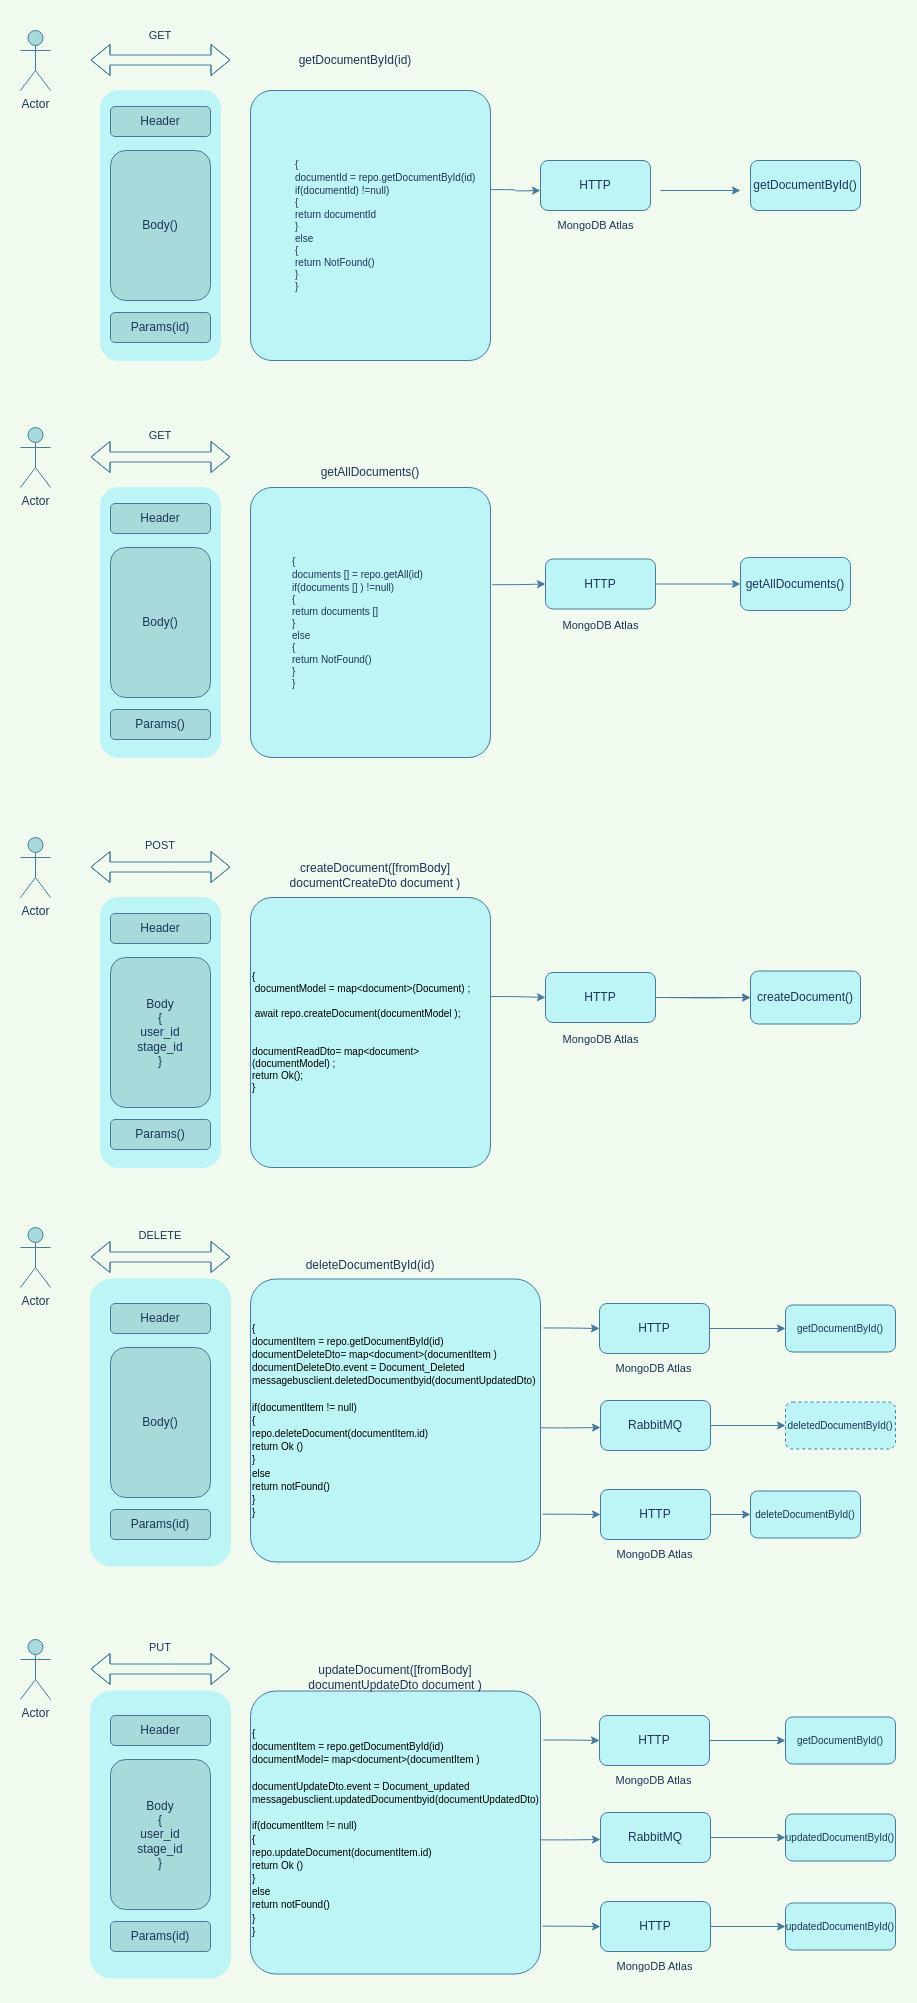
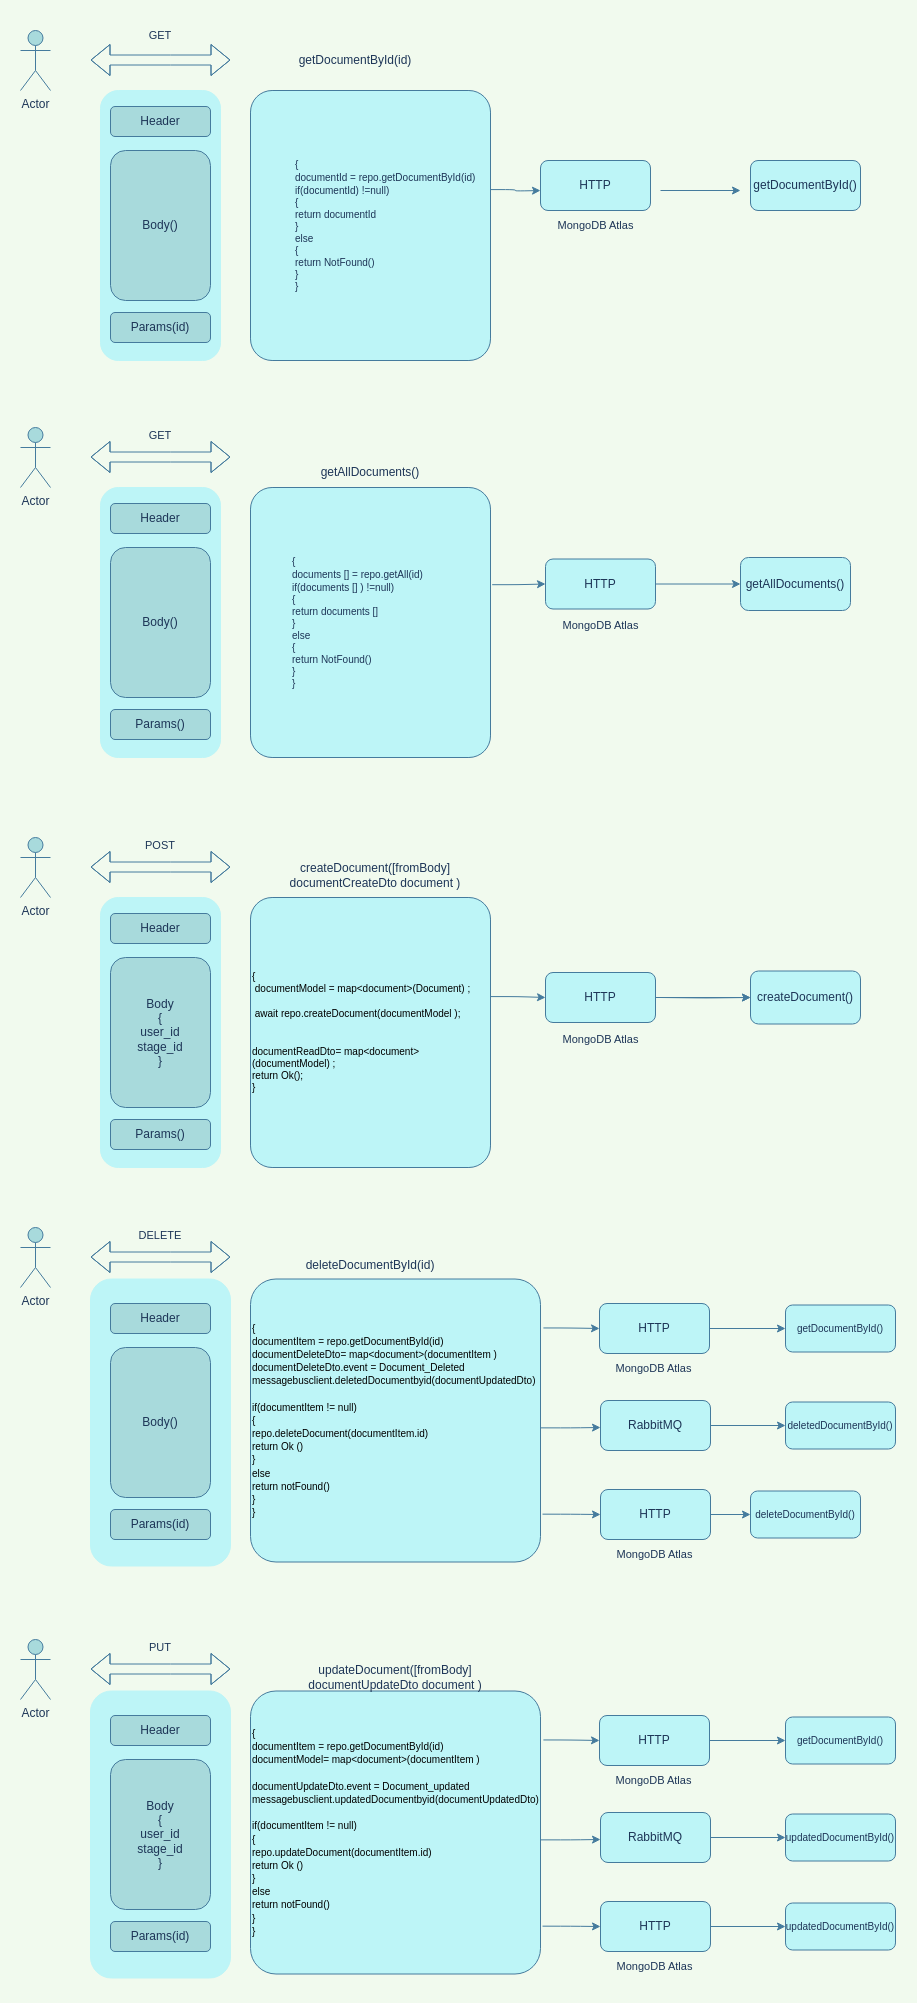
node "deletedDocumentById()": style dashed -> solid
